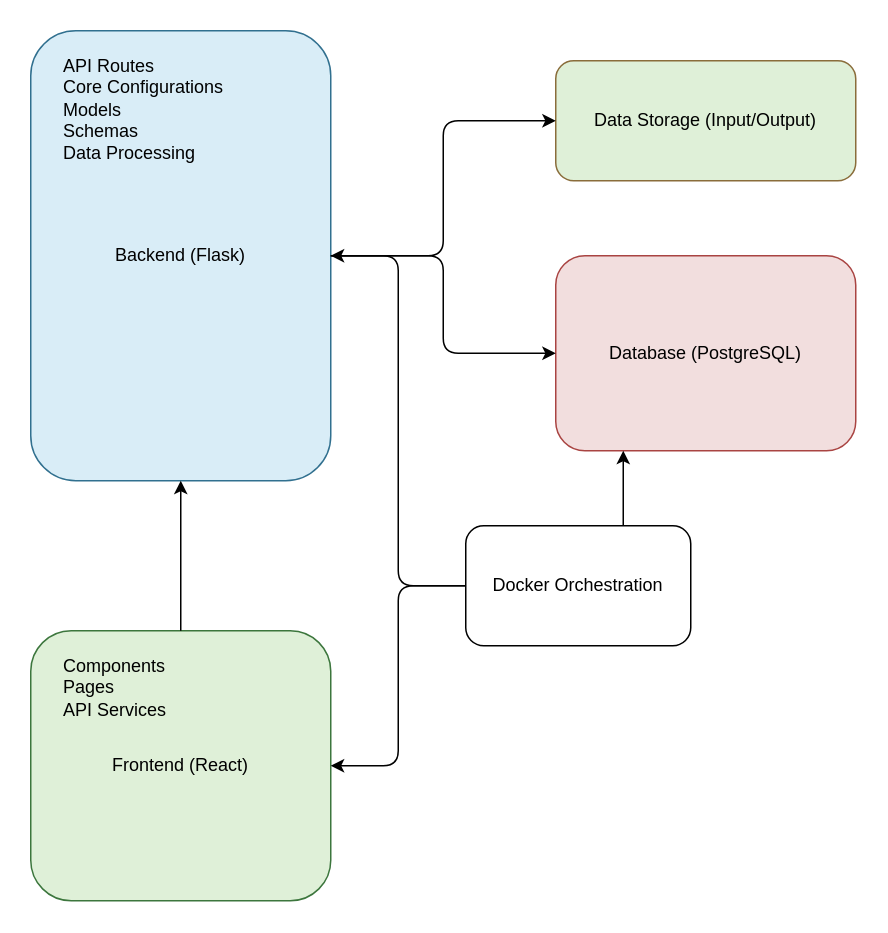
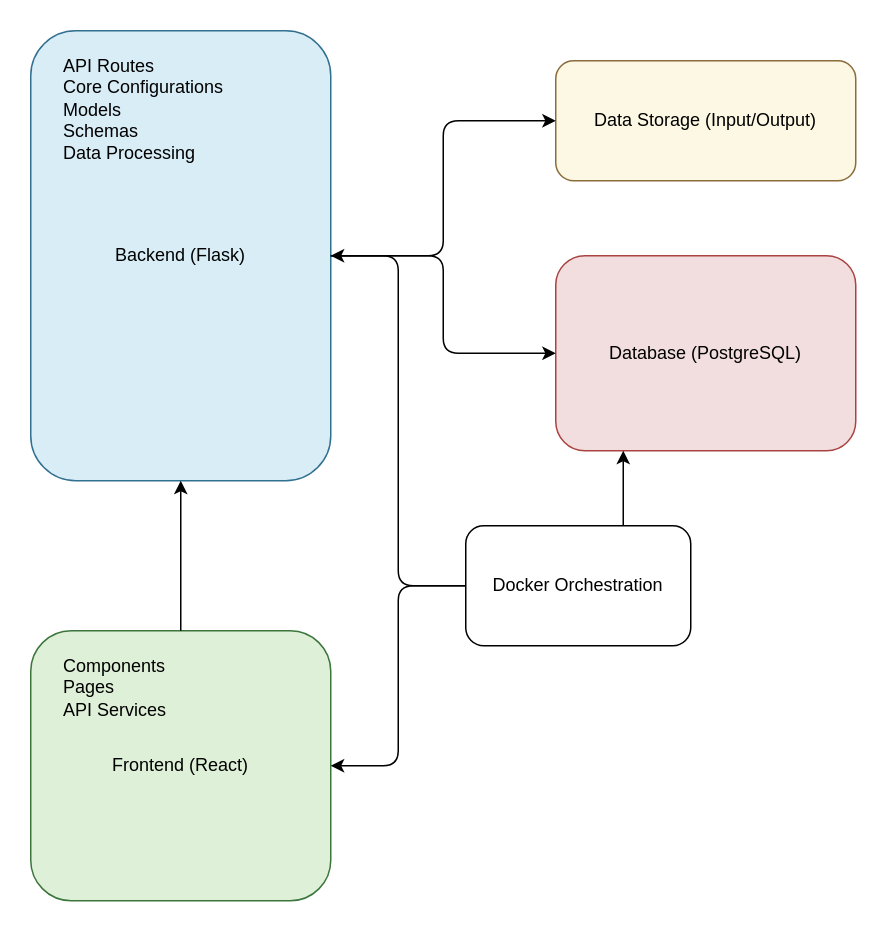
node "Data Storage (Input/Output)": fillcolor #dff0d8 -> #fcf8e3
